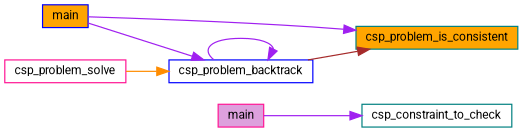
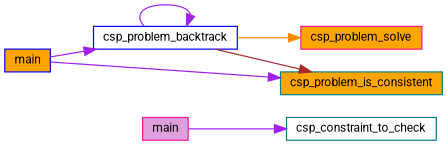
node "csp_problem_solve": fillcolor white -> orange
edge "csp_problem_solve" -> "csp_problem_backtrack": reversed
